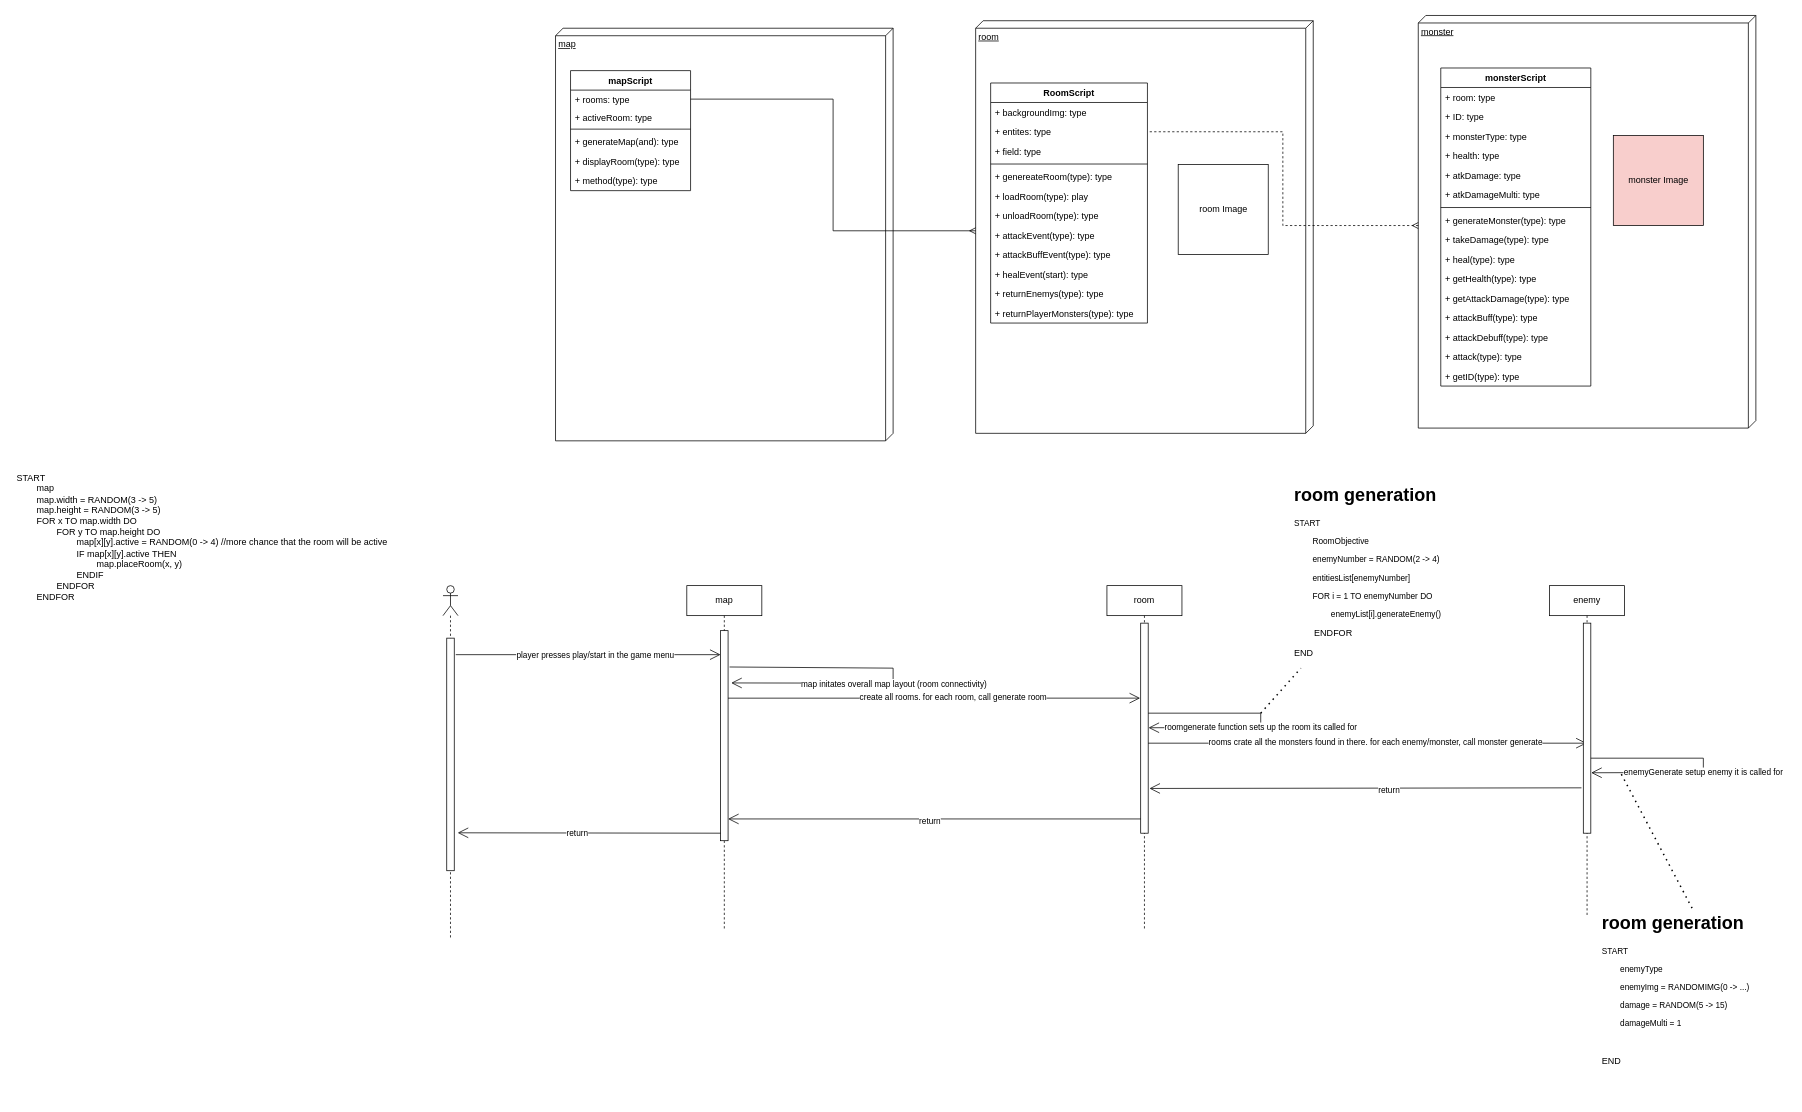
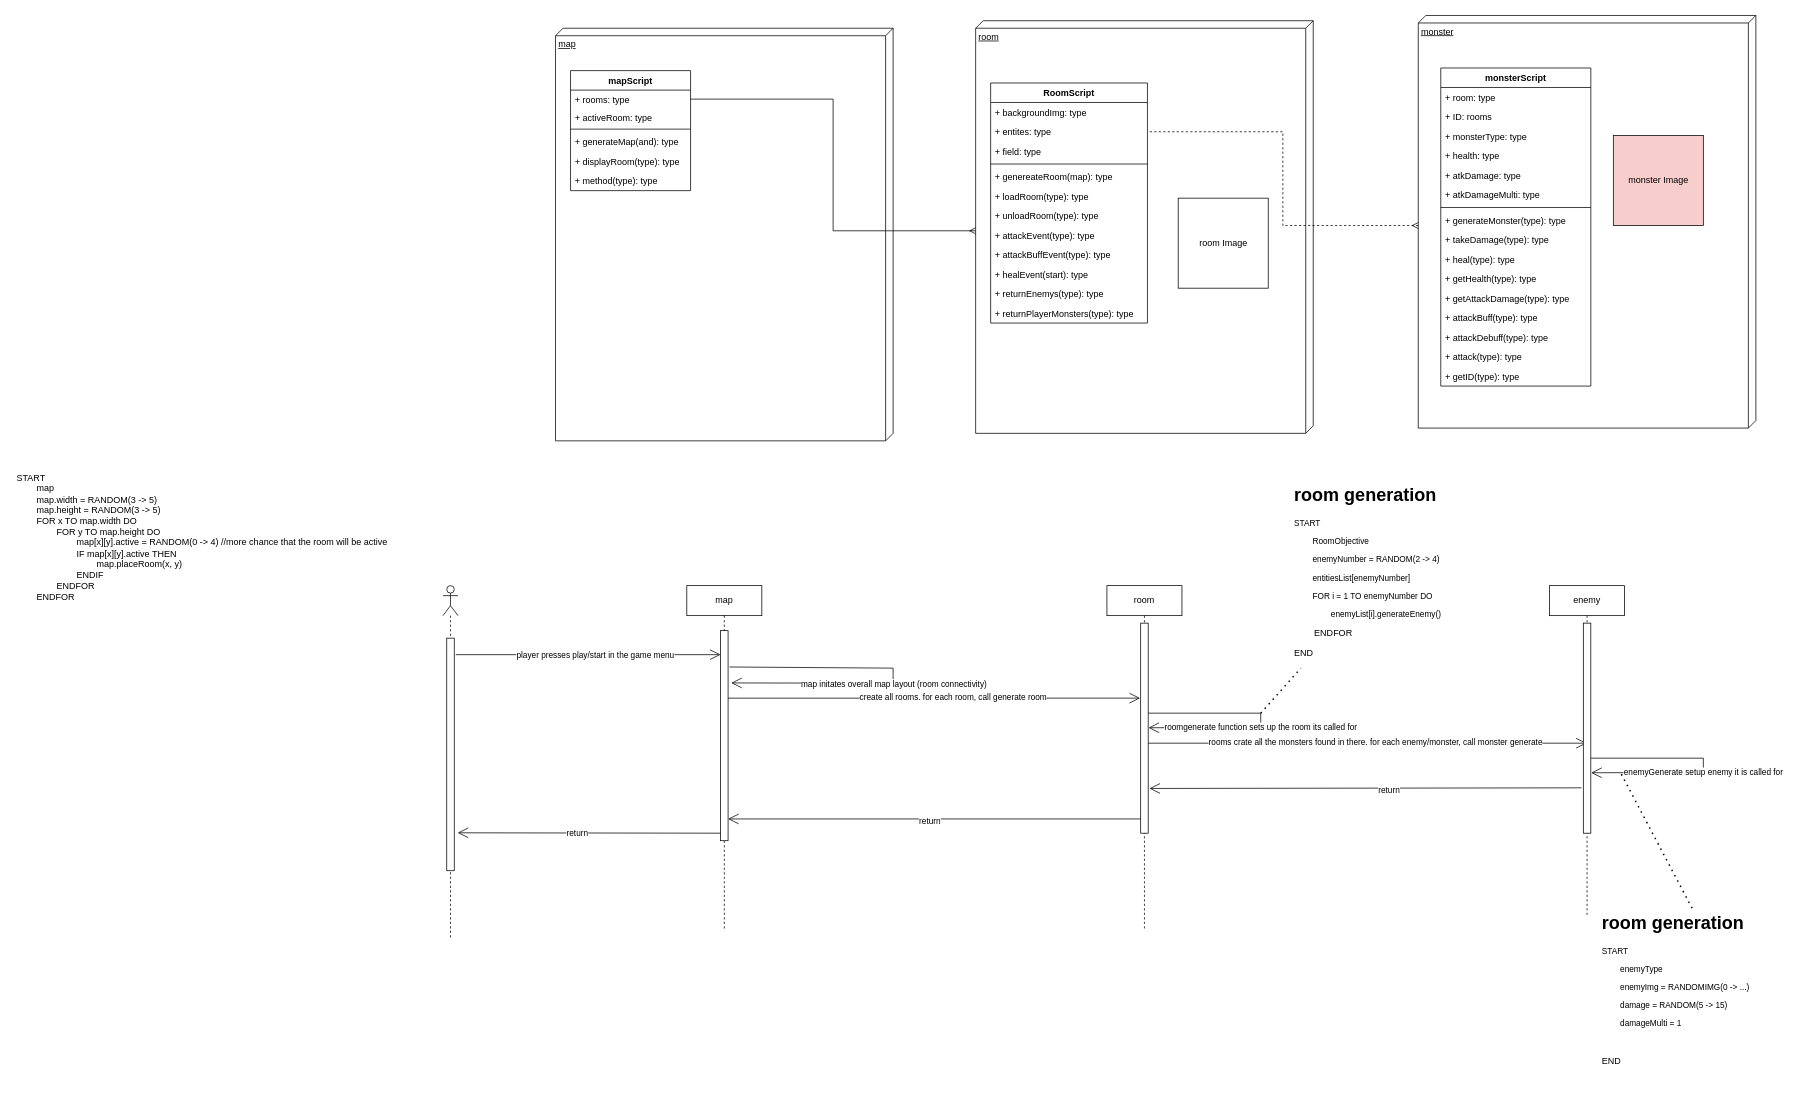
node "+ ID: type": label "+ ID: type" -> "+ ID: rooms"
node "+ genereateRoom(type): type": label "+ genereateRoom(type): type" -> "+ genereateRoom(map): type"
node "+ loadRoom(type): play": label "+ loadRoom(type): play" -> "+ loadRoom(type): type"
node "room Image": moved (1223, 209) -> (1223, 243)
